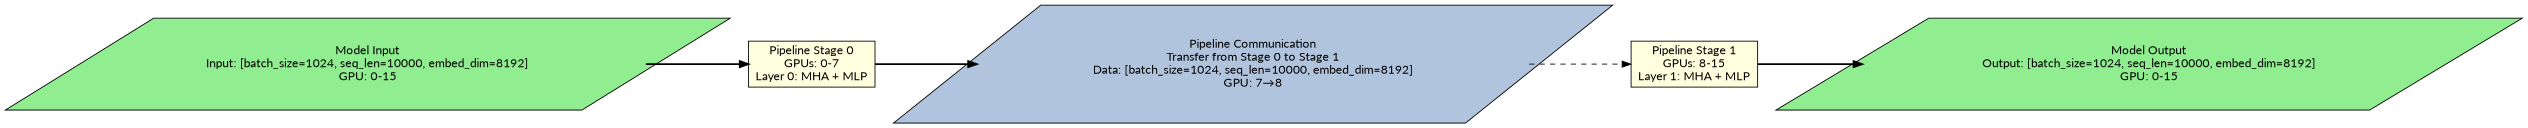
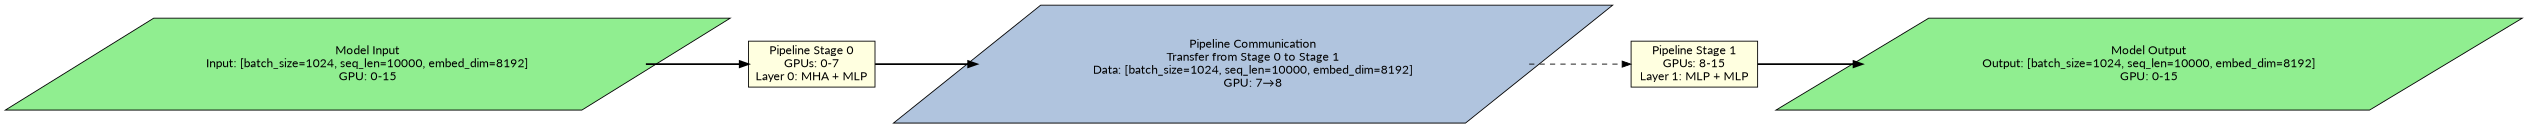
node "Pipeline Stage 1 GPUs: 8-15 Layer 1: MHA + MLP": label "Pipeline Stage 1 GPUs: 8-15 Layer 1: MHA + MLP" -> "Pipeline Stage 1 GPUs: 8-15 Layer 1: MLP + MLP"
